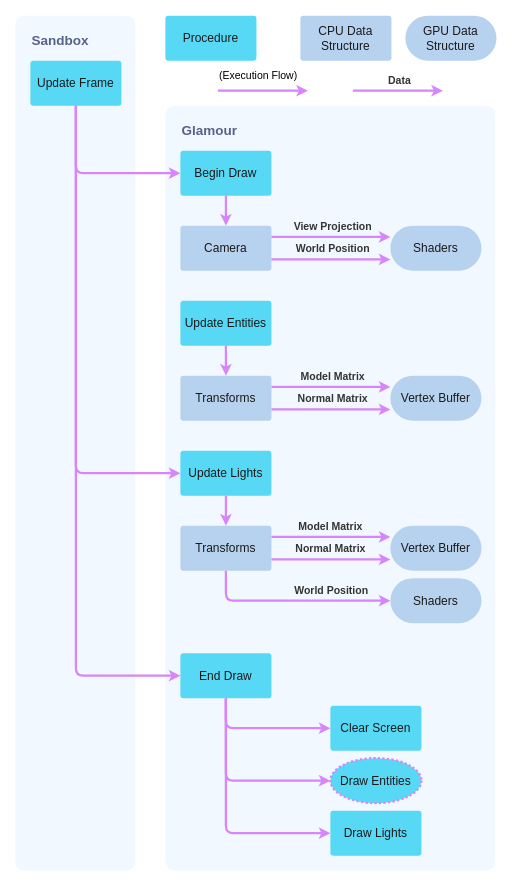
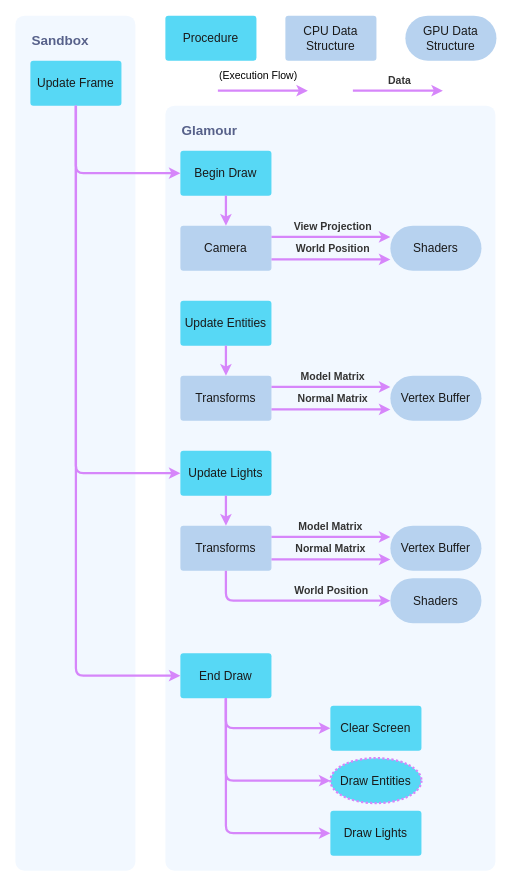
node "CPU Data Structure": moved (346, 38) -> (331, 38)
